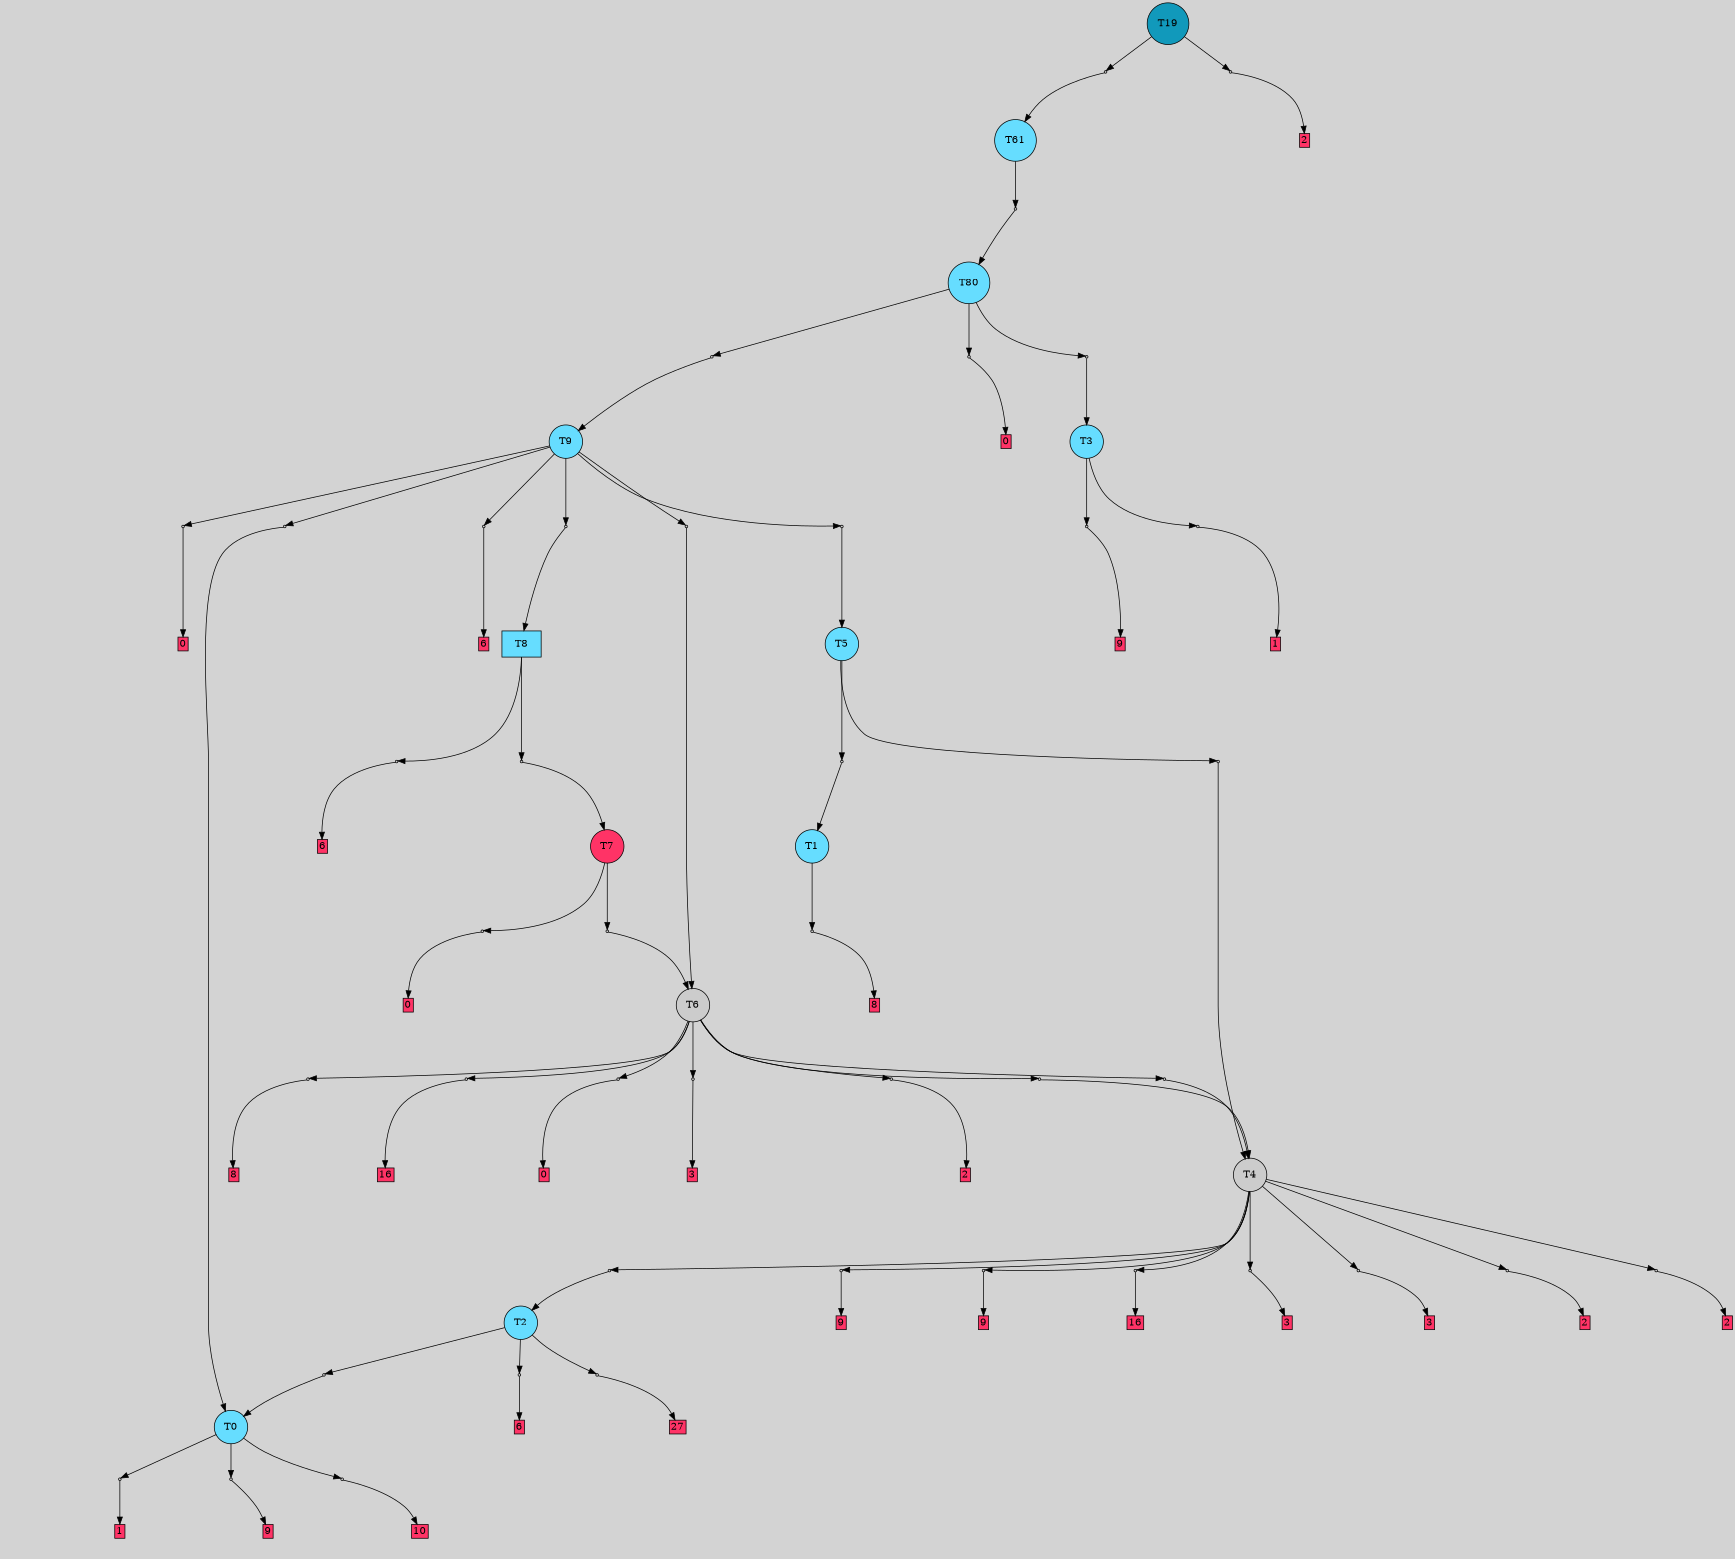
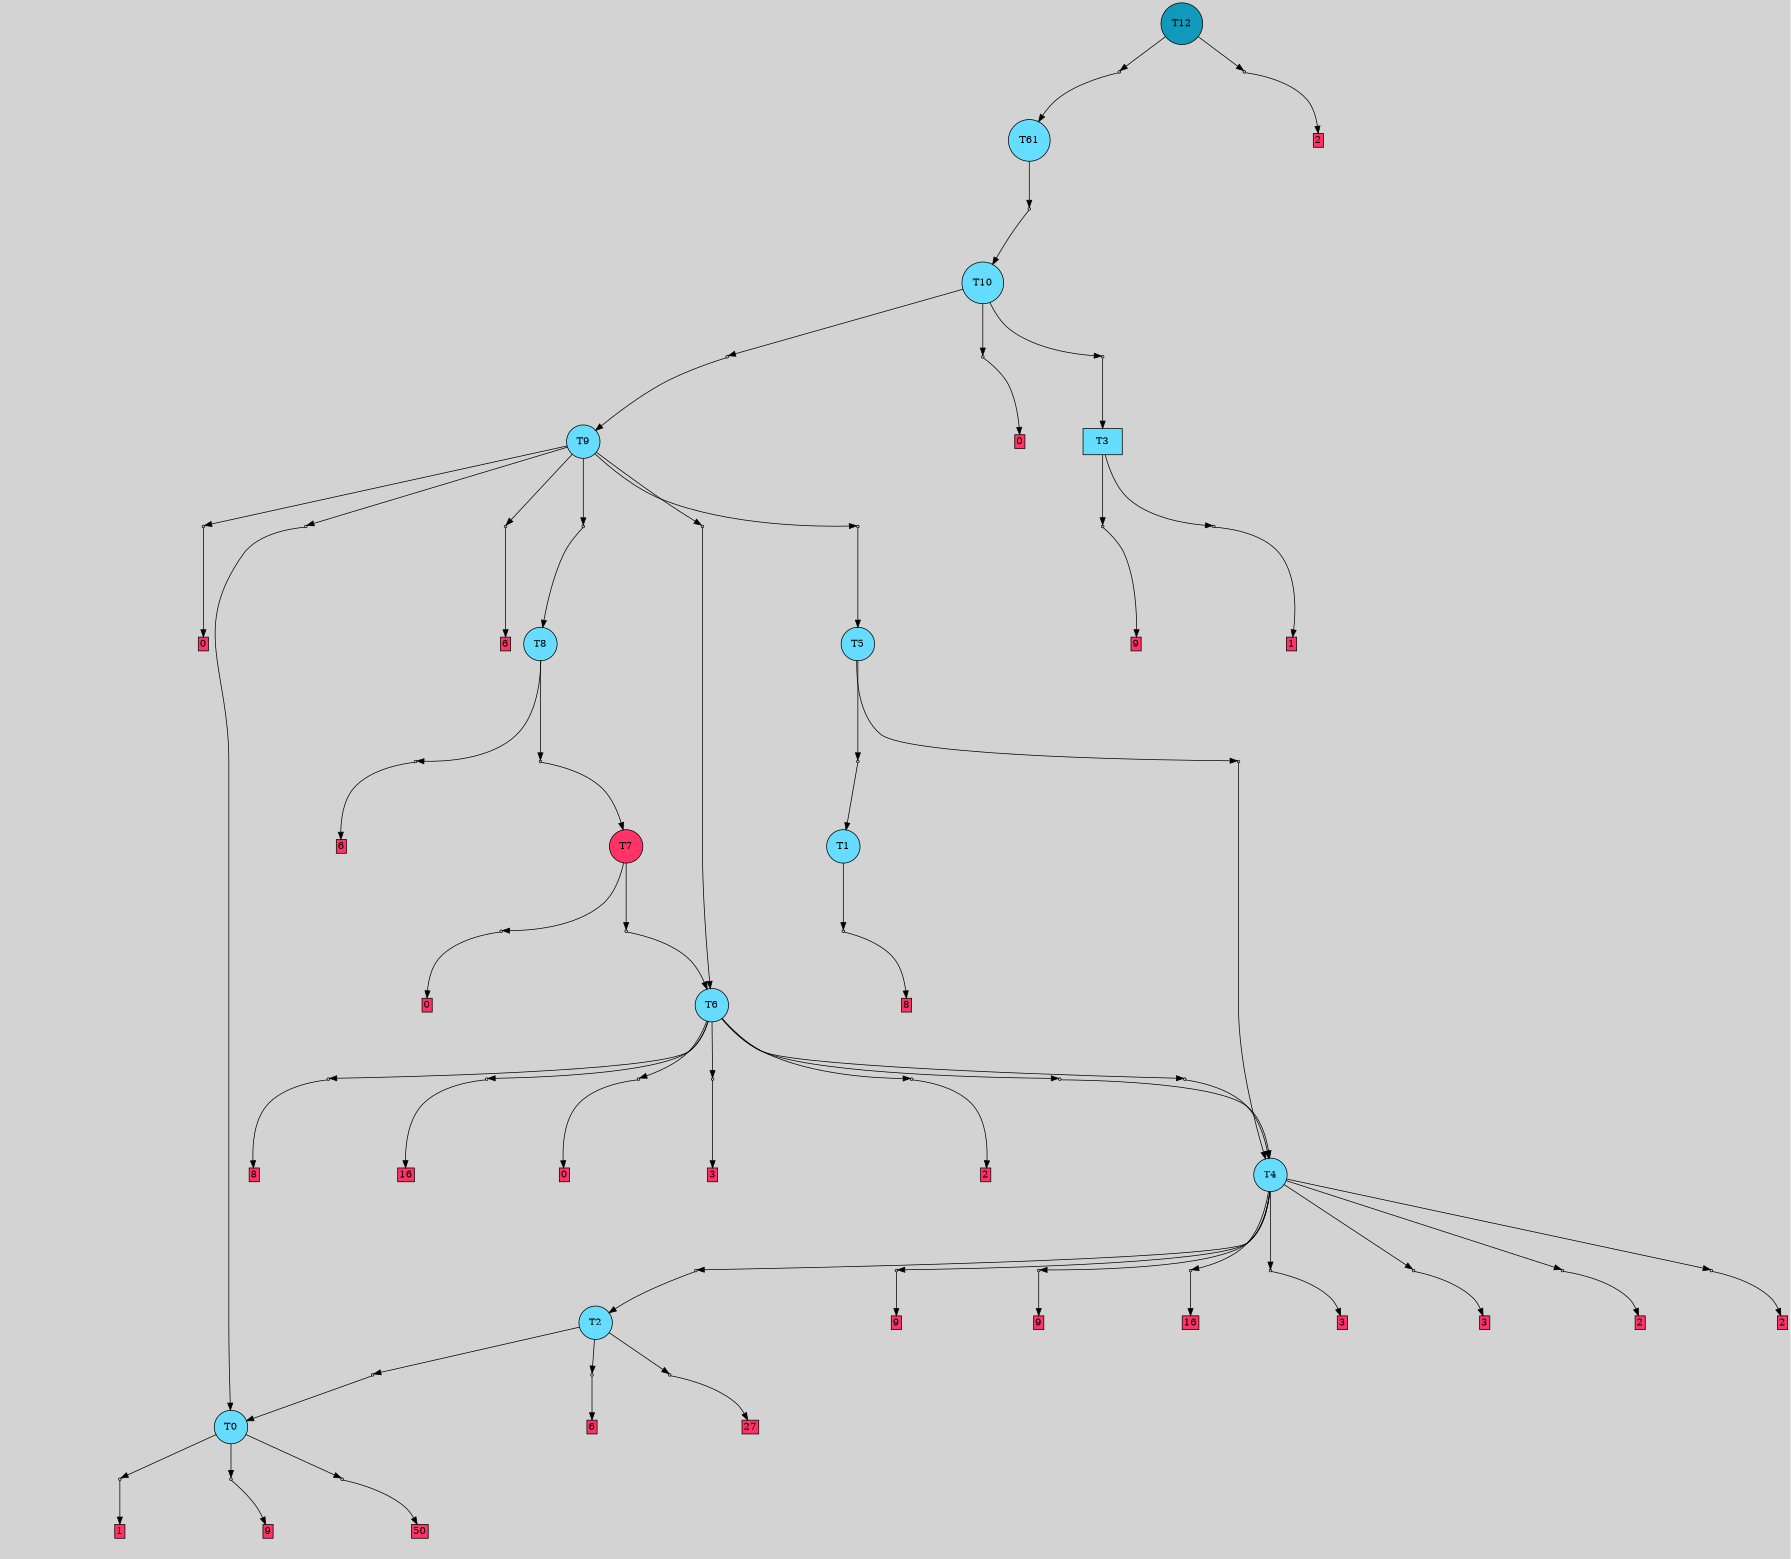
node "T19": label "T19" -> "T12"
node "T80": label "T80" -> "T10"
node "T3": shape circle -> box
node "T8": shape box -> circle
node "T6": fillcolor #cccccc -> #66ddff
node "T4": fillcolor #cccccc -> #66ddff
node "10": label "10" -> "50"
